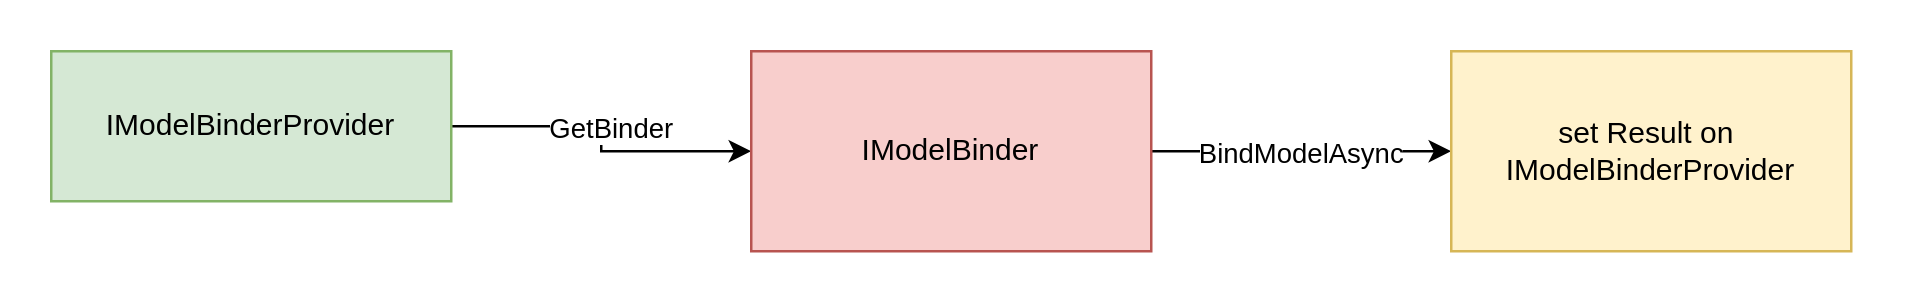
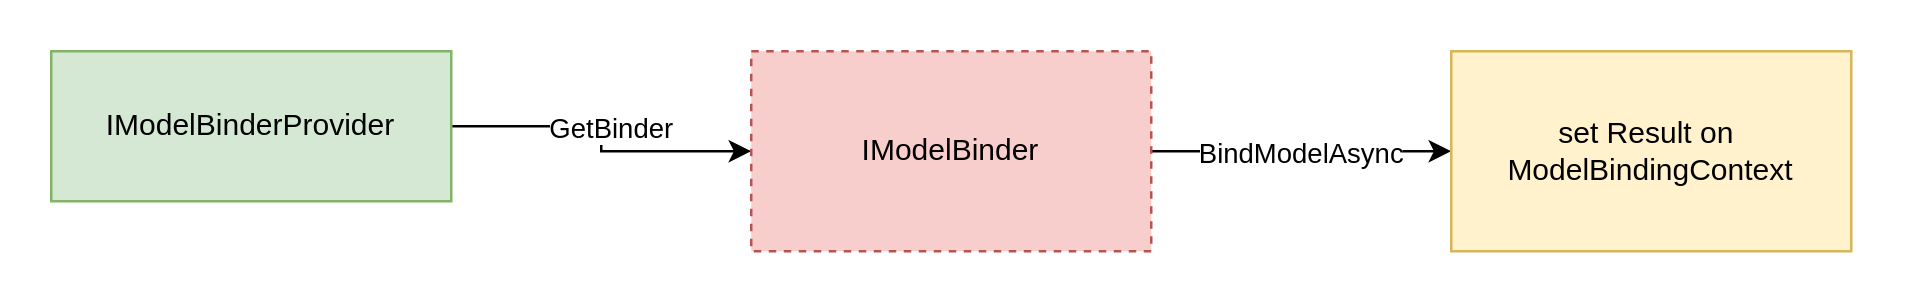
node "IModelBinder": style solid -> dashed
node "set Result on IModelBinderProvider": label "set Result on IModelBinderProvider" -> "set Result on ModelBindingContext"
